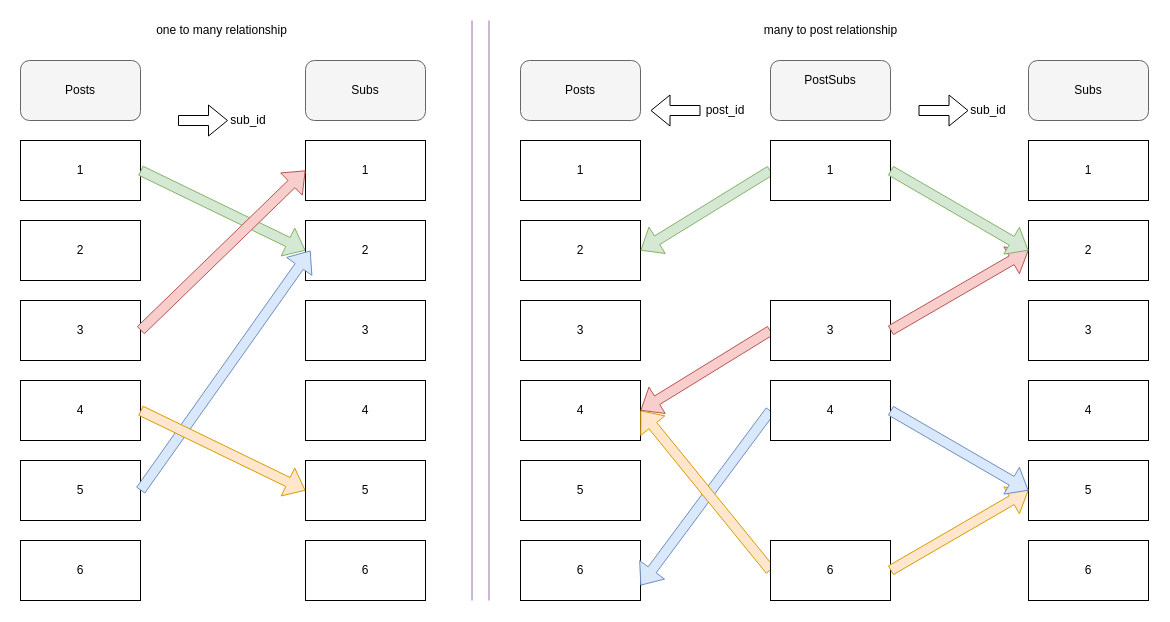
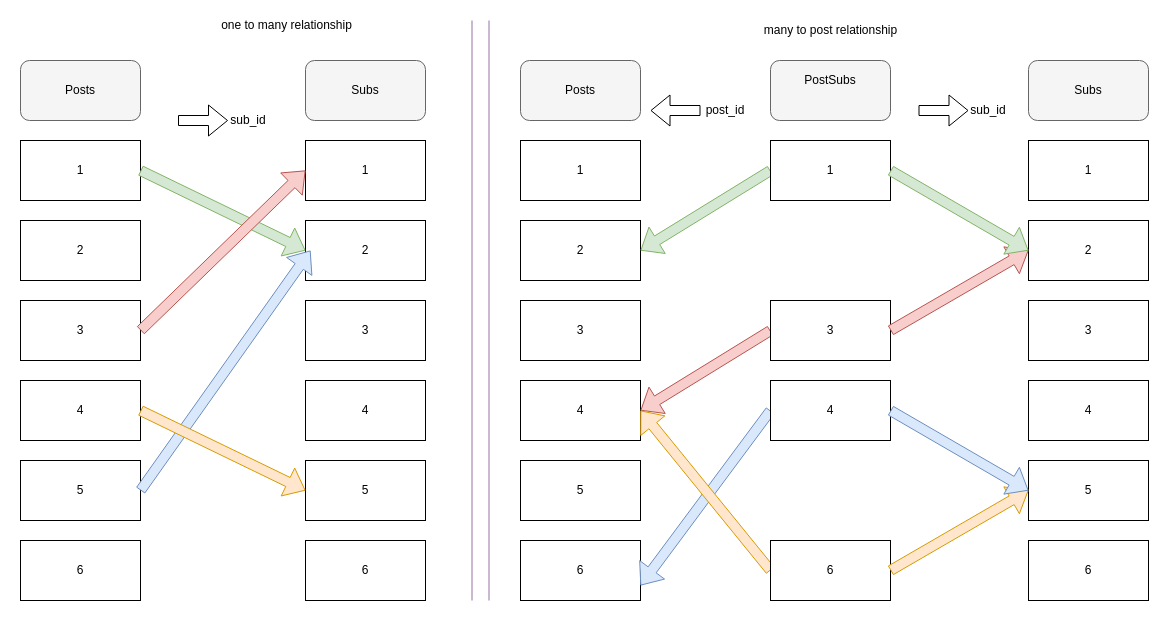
node "one to many relationship": moved (222, 31) -> (287, 26)
